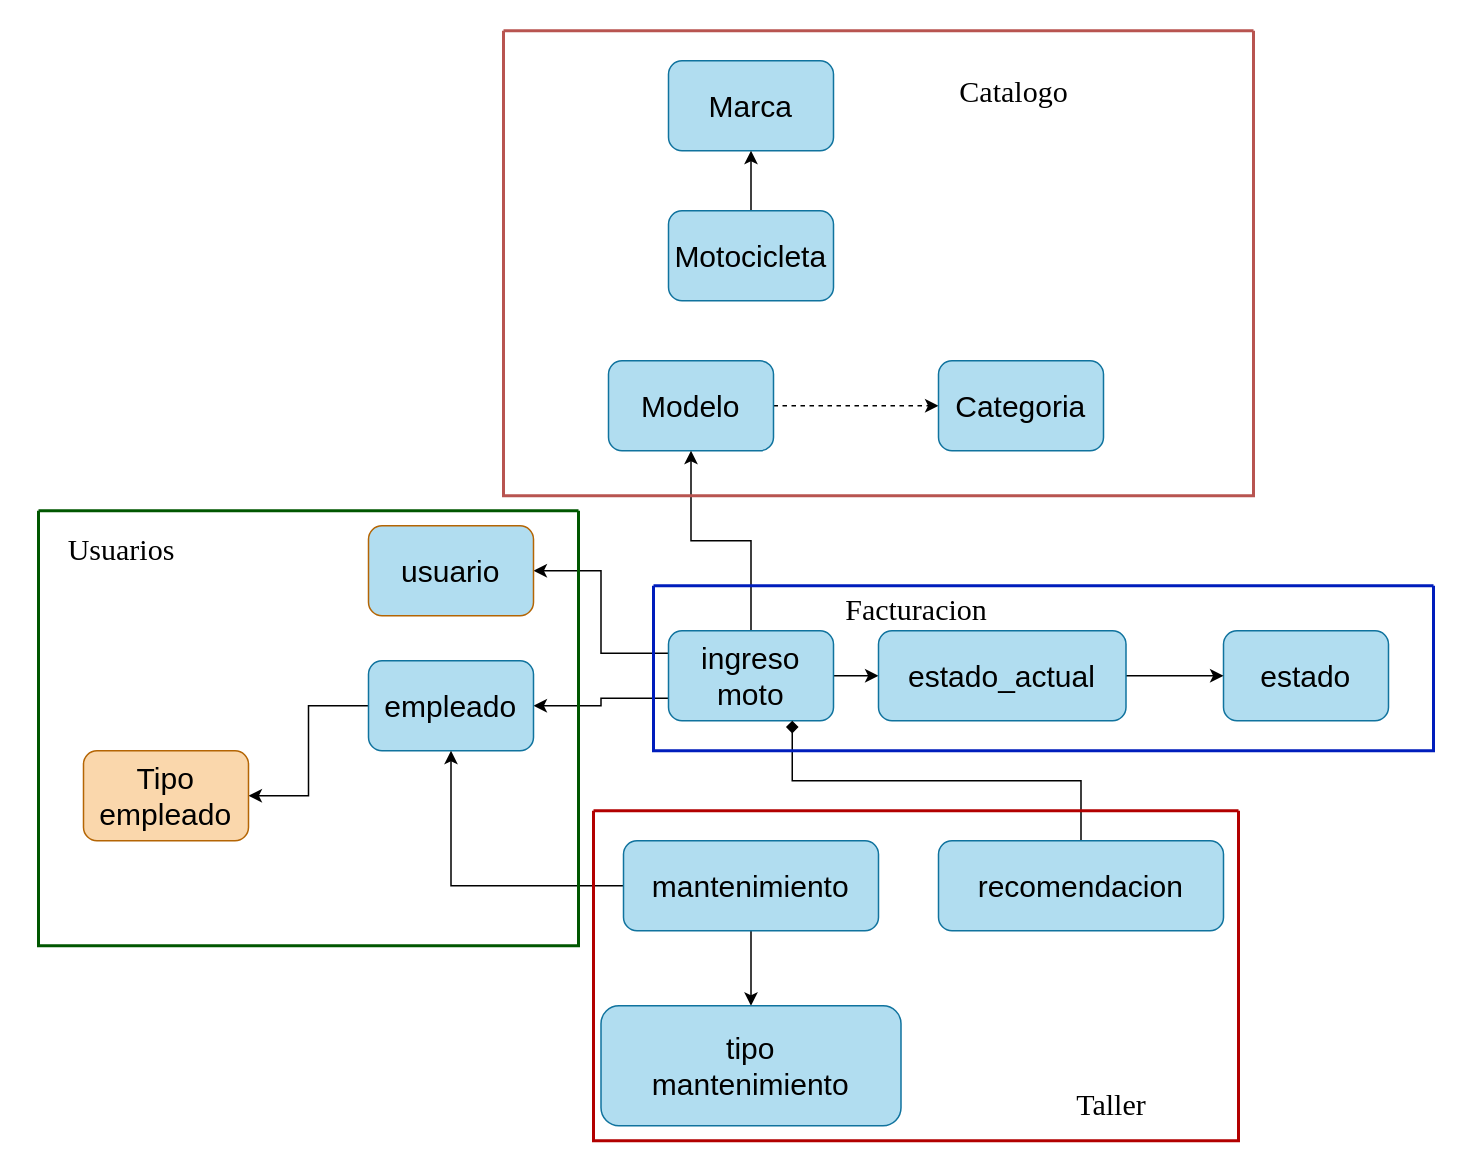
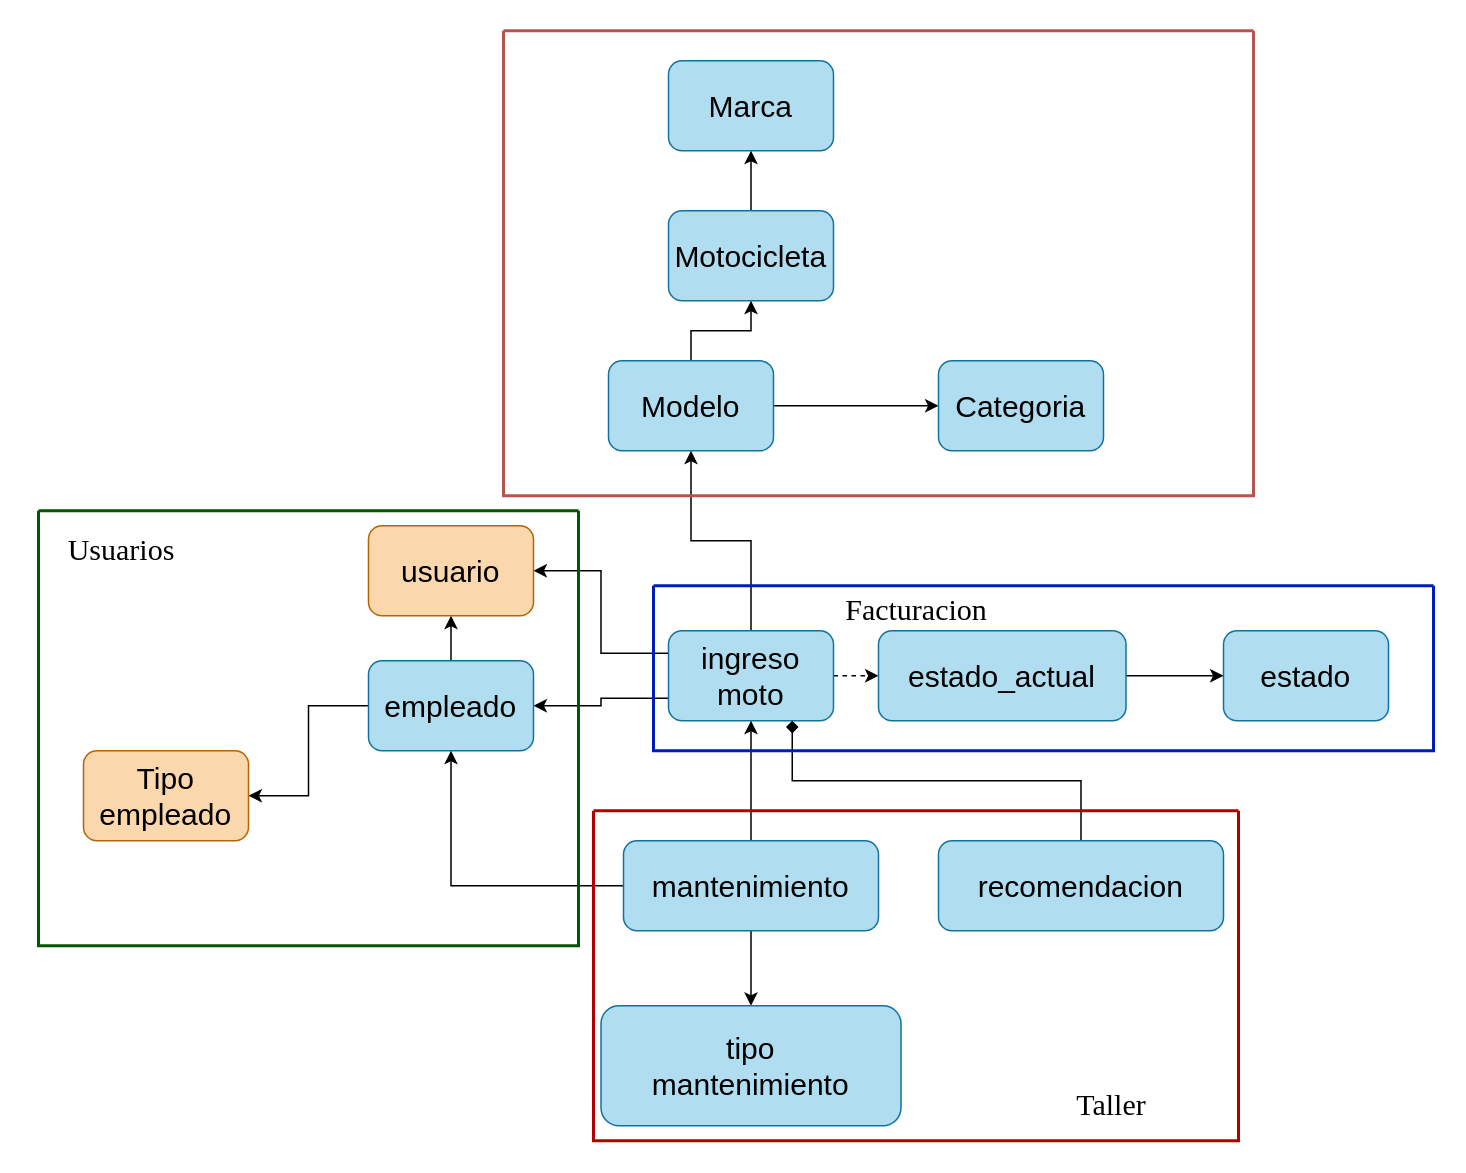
node "Catalogo": removed
edge "Modelo" -> "Motocicleta": added
edge "Modelo" -> "Categoria": style dashed -> solid
node "usuario": fillcolor #b1ddf0 -> #fad7ac
edge "empleado" -> "usuario": added
edge "ingreso moto" -> "estado_actual": style solid -> dashed
edge "mantenimiento" -> "ingreso moto": added
